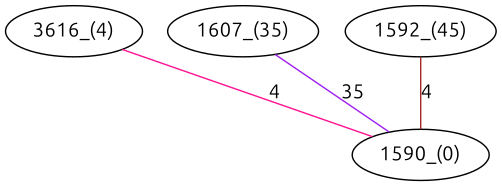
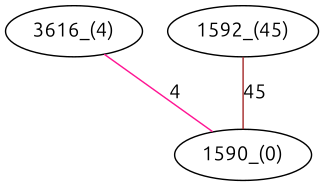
node "1607_(35)": removed
edge "1592_(45)" -- "1590_(0)": label "4" -> "45"
